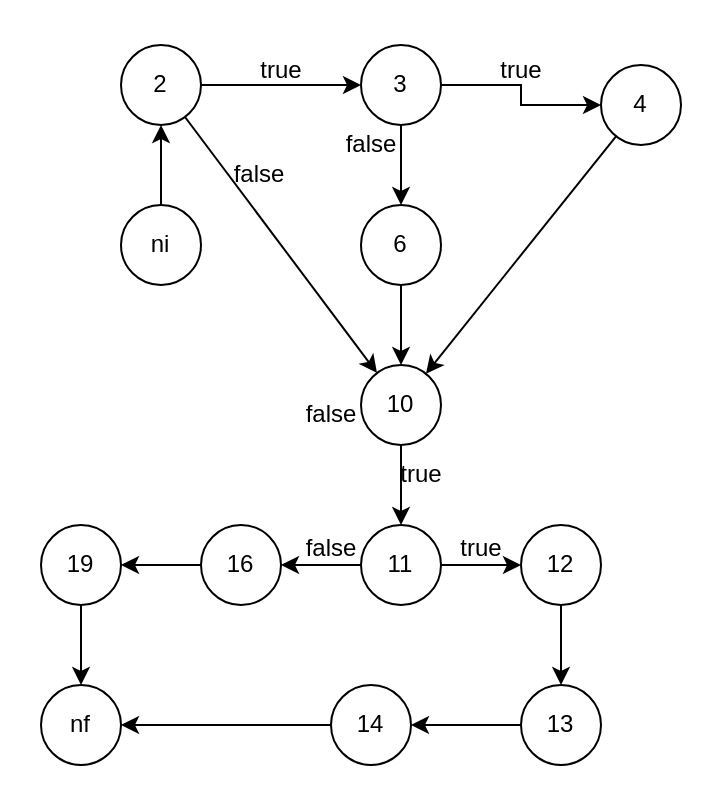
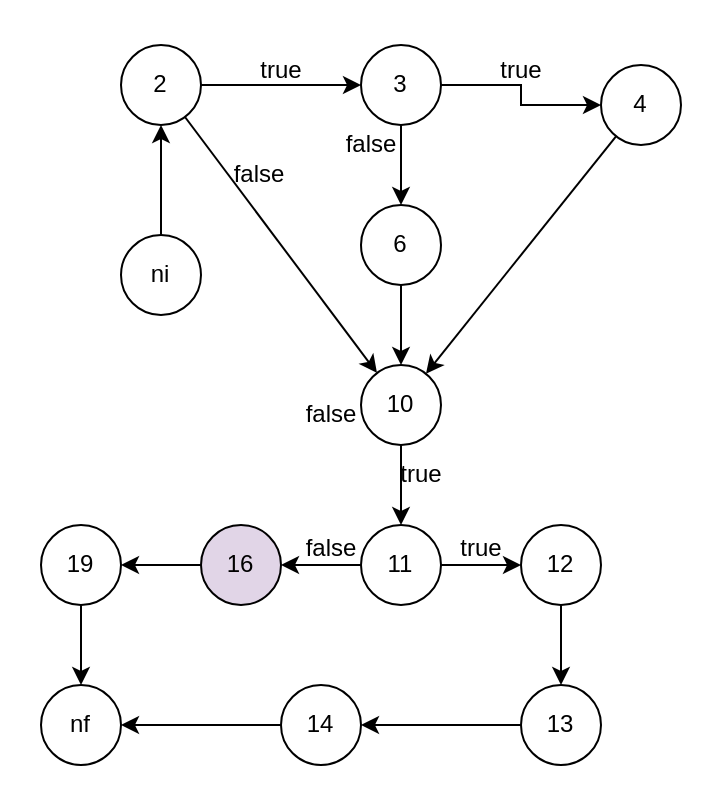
node "ni": moved (161, 245) -> (161, 275)
node "16": fillcolor #ffffff -> #e1d5e7
node "14": moved (371, 725) -> (321, 725)
